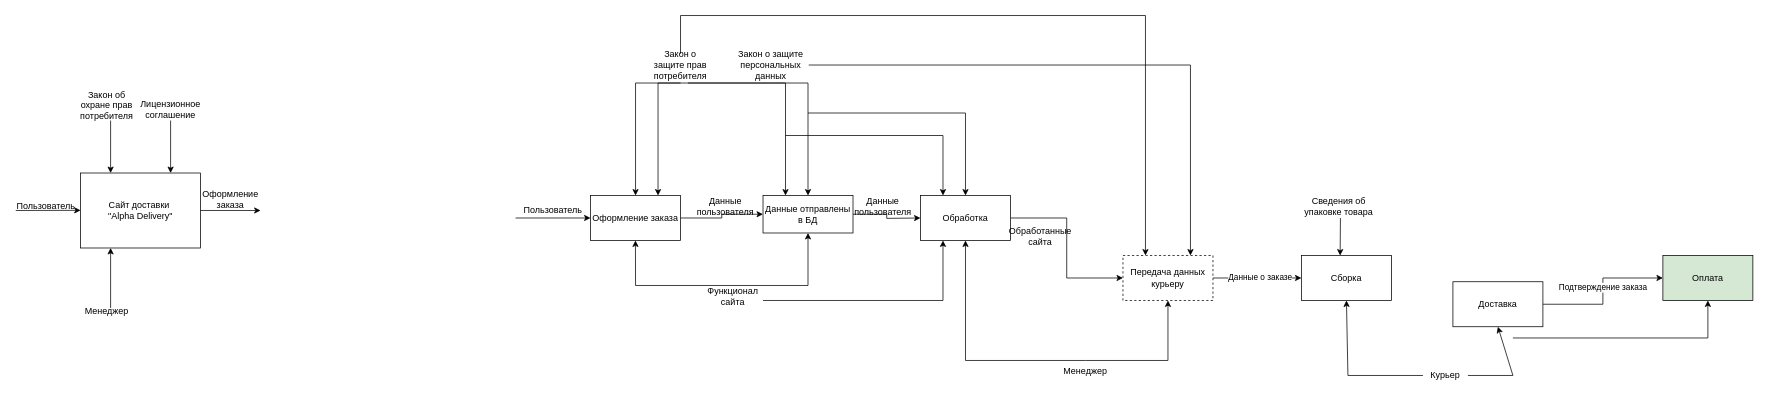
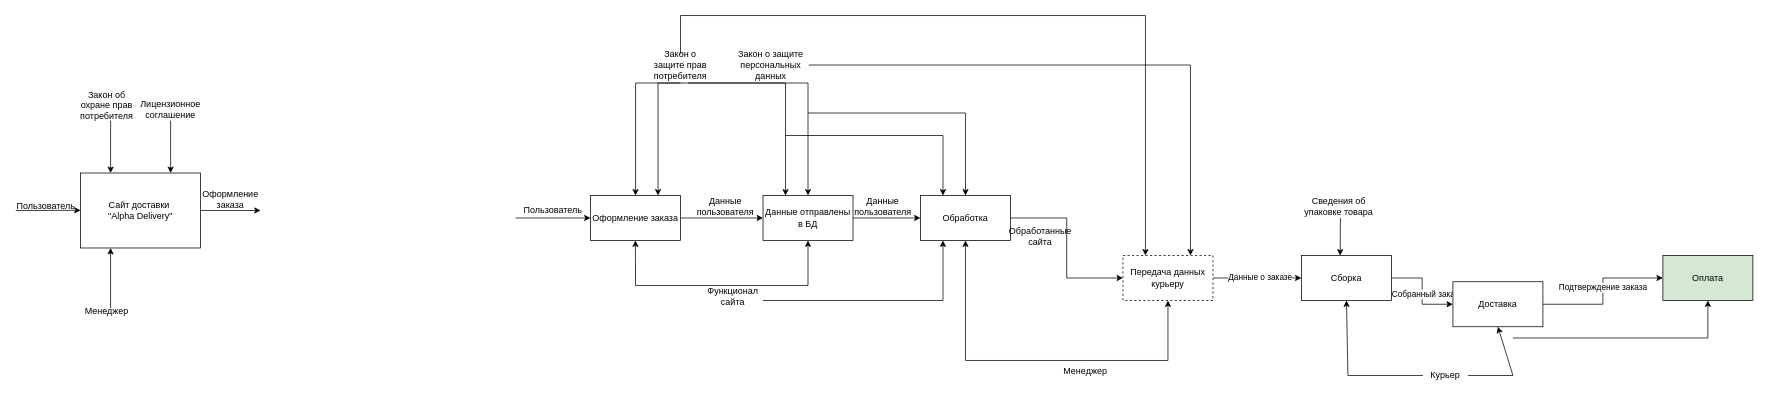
node "Данные отправлены в БД": size 90x38 -> 90x45
edge "Сборка" -> "Доставка": added, label "Собранный заказ"
